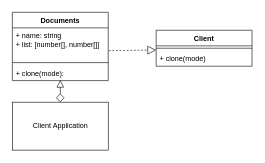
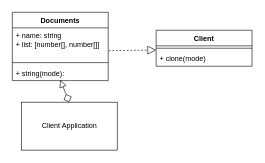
node "+ clone(mode):": label "+ clone(mode):" -> "+ string(mode):"
node "Client Application": moved (60, 126) -> (69, 126)
